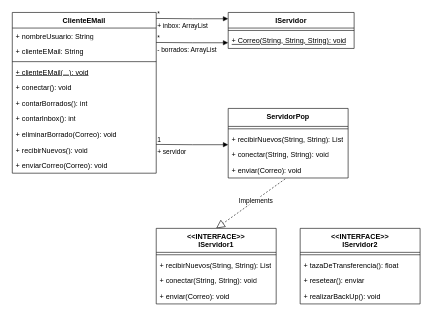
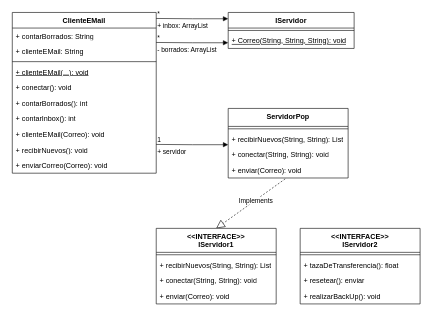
node "+ nombreUsuario: String": label "+ nombreUsuario: String" -> "+ contarBorrados: String"
node "+ eliminarBorrado(Correo): void": label "+ eliminarBorrado(Correo): void" -> "+ clienteEMail(Correo): void"
